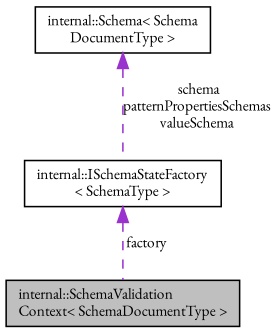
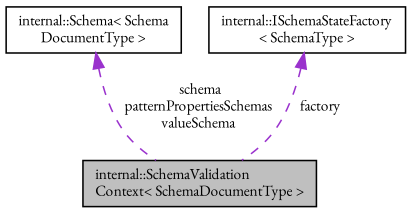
edge "internal::ISchemaStateFactory < SchemaType >" -> "internal::Schema< Schema DocumentType >": now "internal::SchemaValidation Context< SchemaDocumentType >" -> "internal::Schema< Schema DocumentType >"
